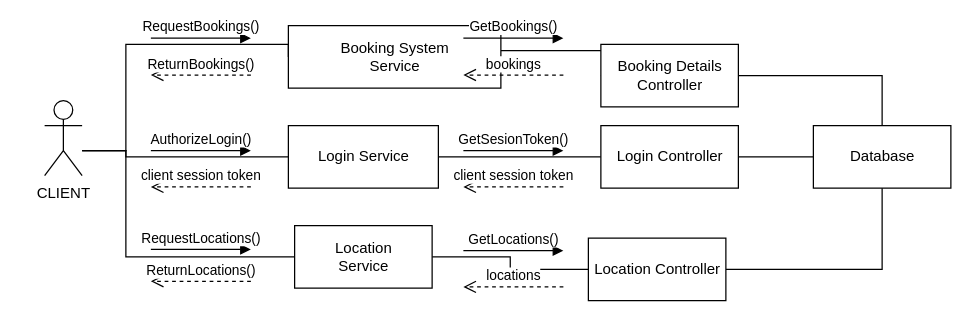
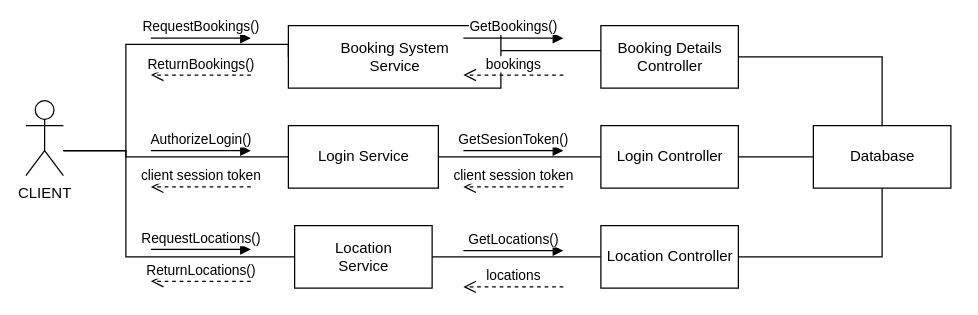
node "Booking Details Controller": moved (669, 76) -> (669, 57)
node "CLIENT": moved (63, 138) -> (44, 138)
node "Location Controller": moved (657, 269) -> (669, 257)
